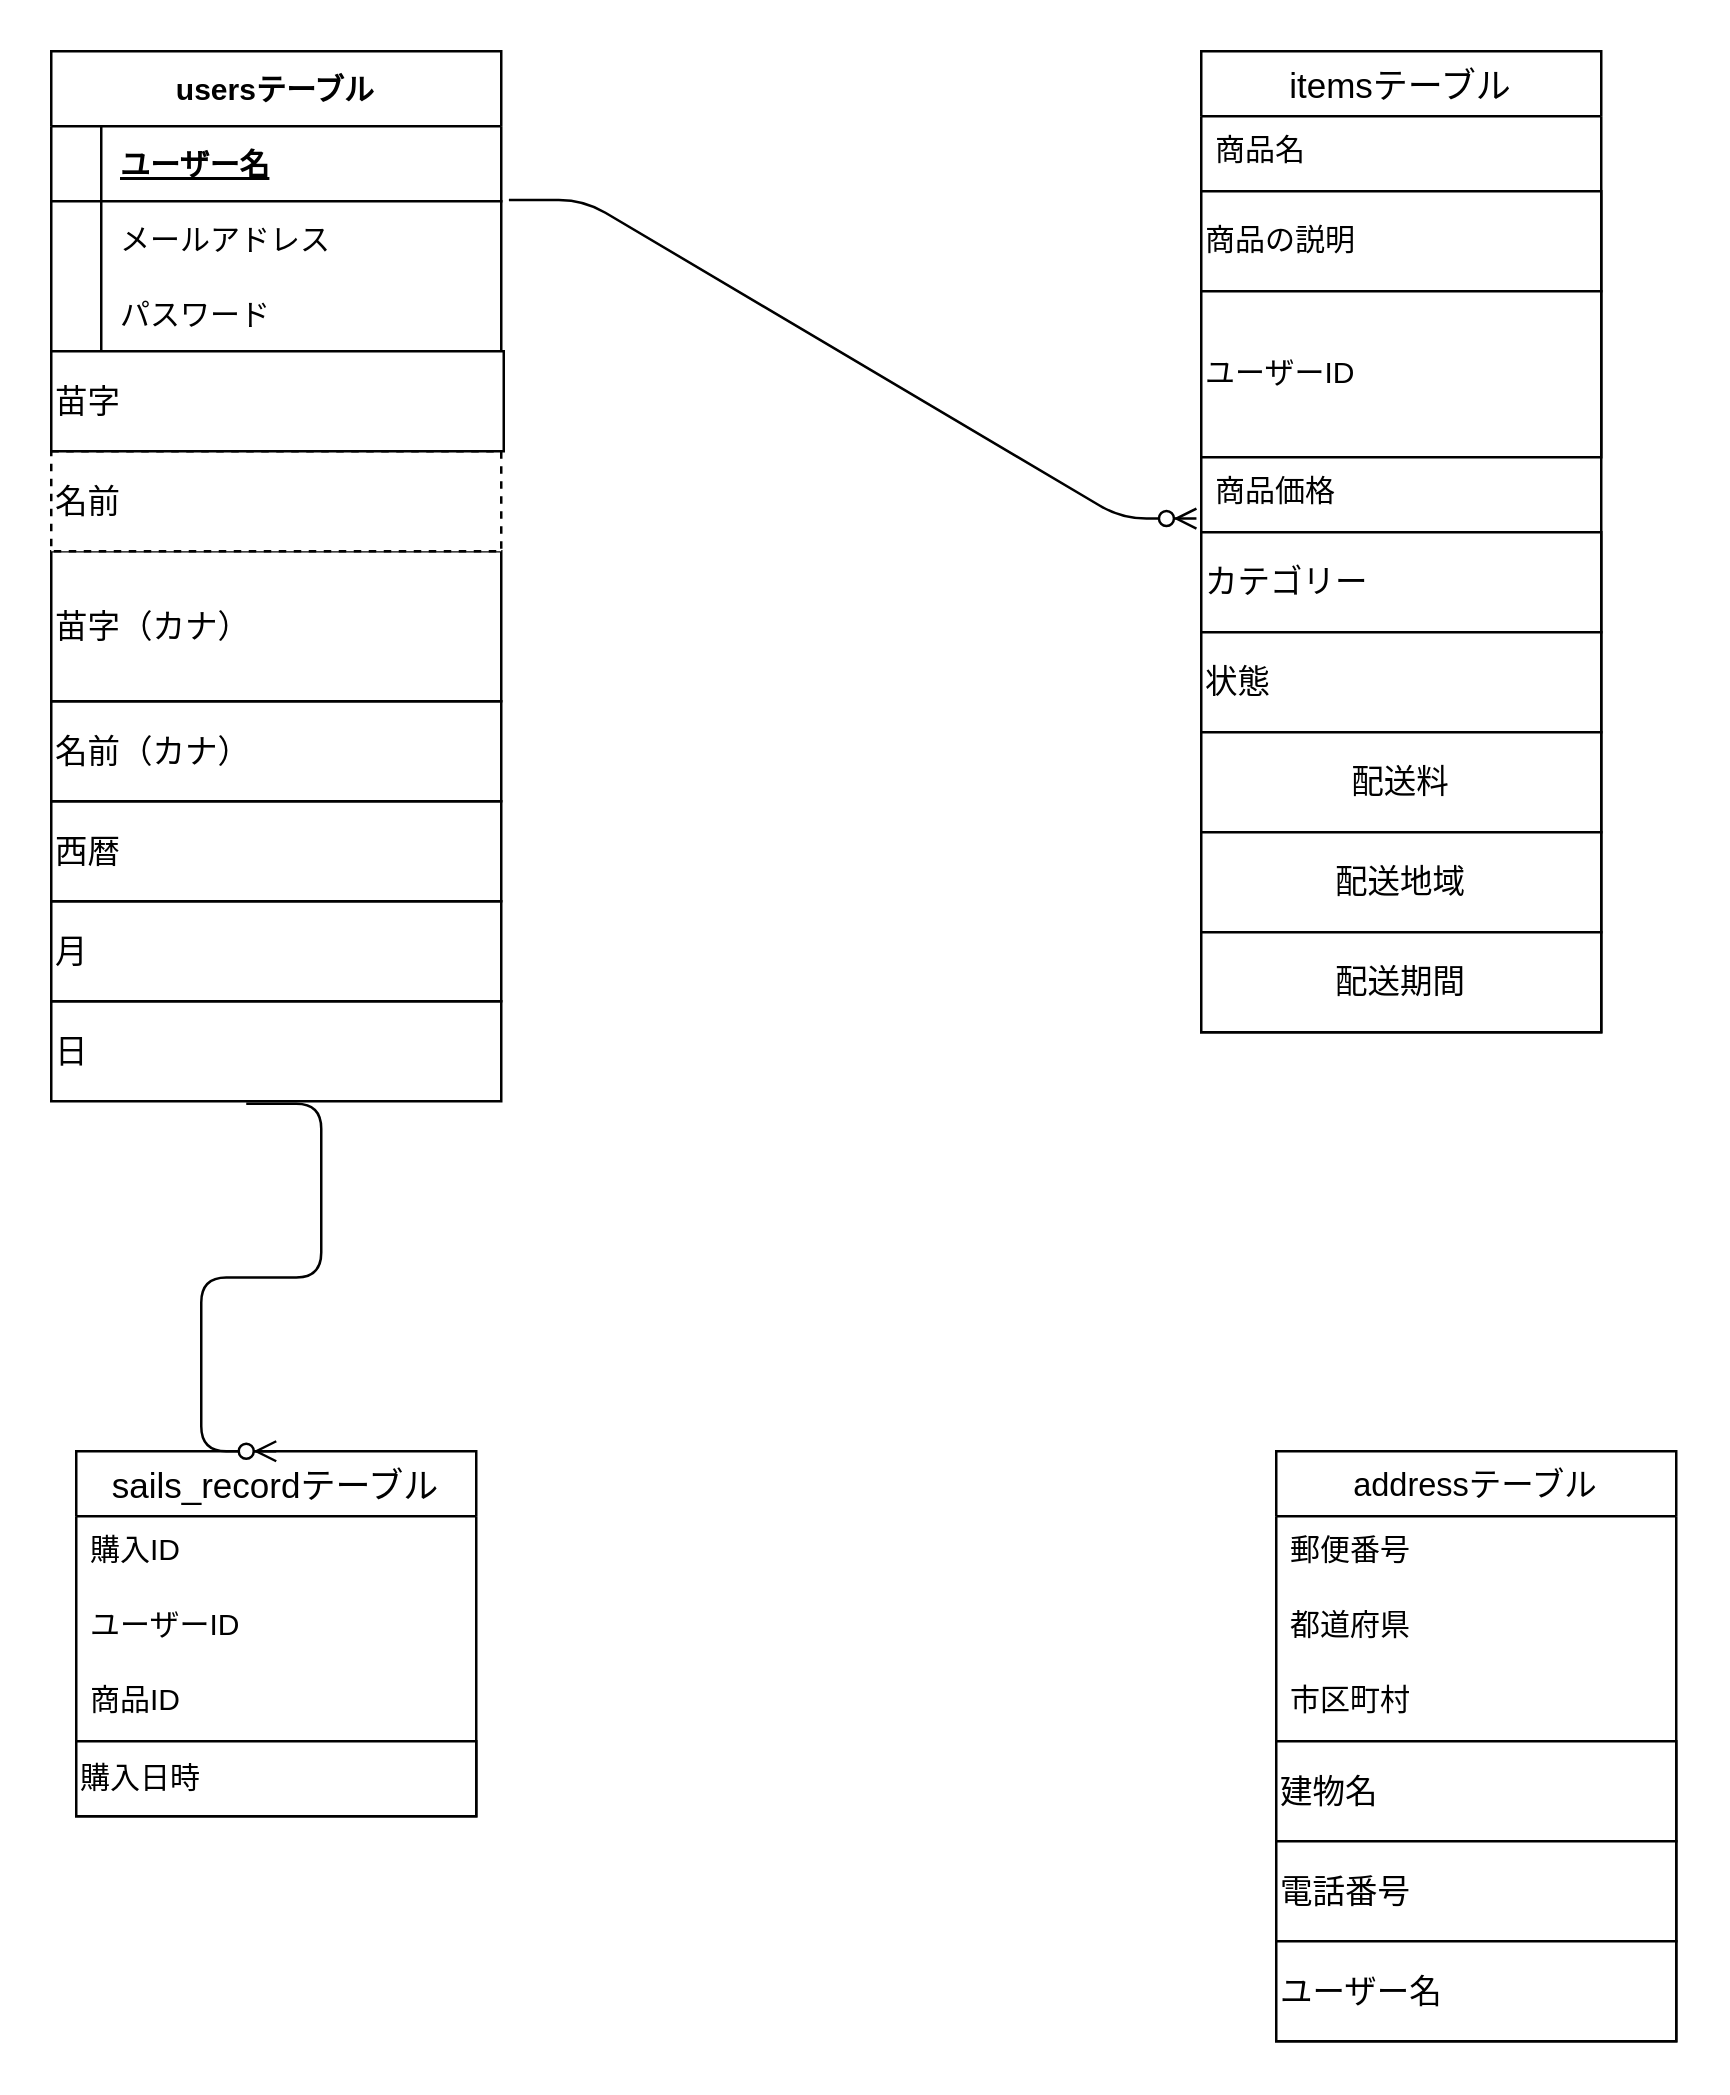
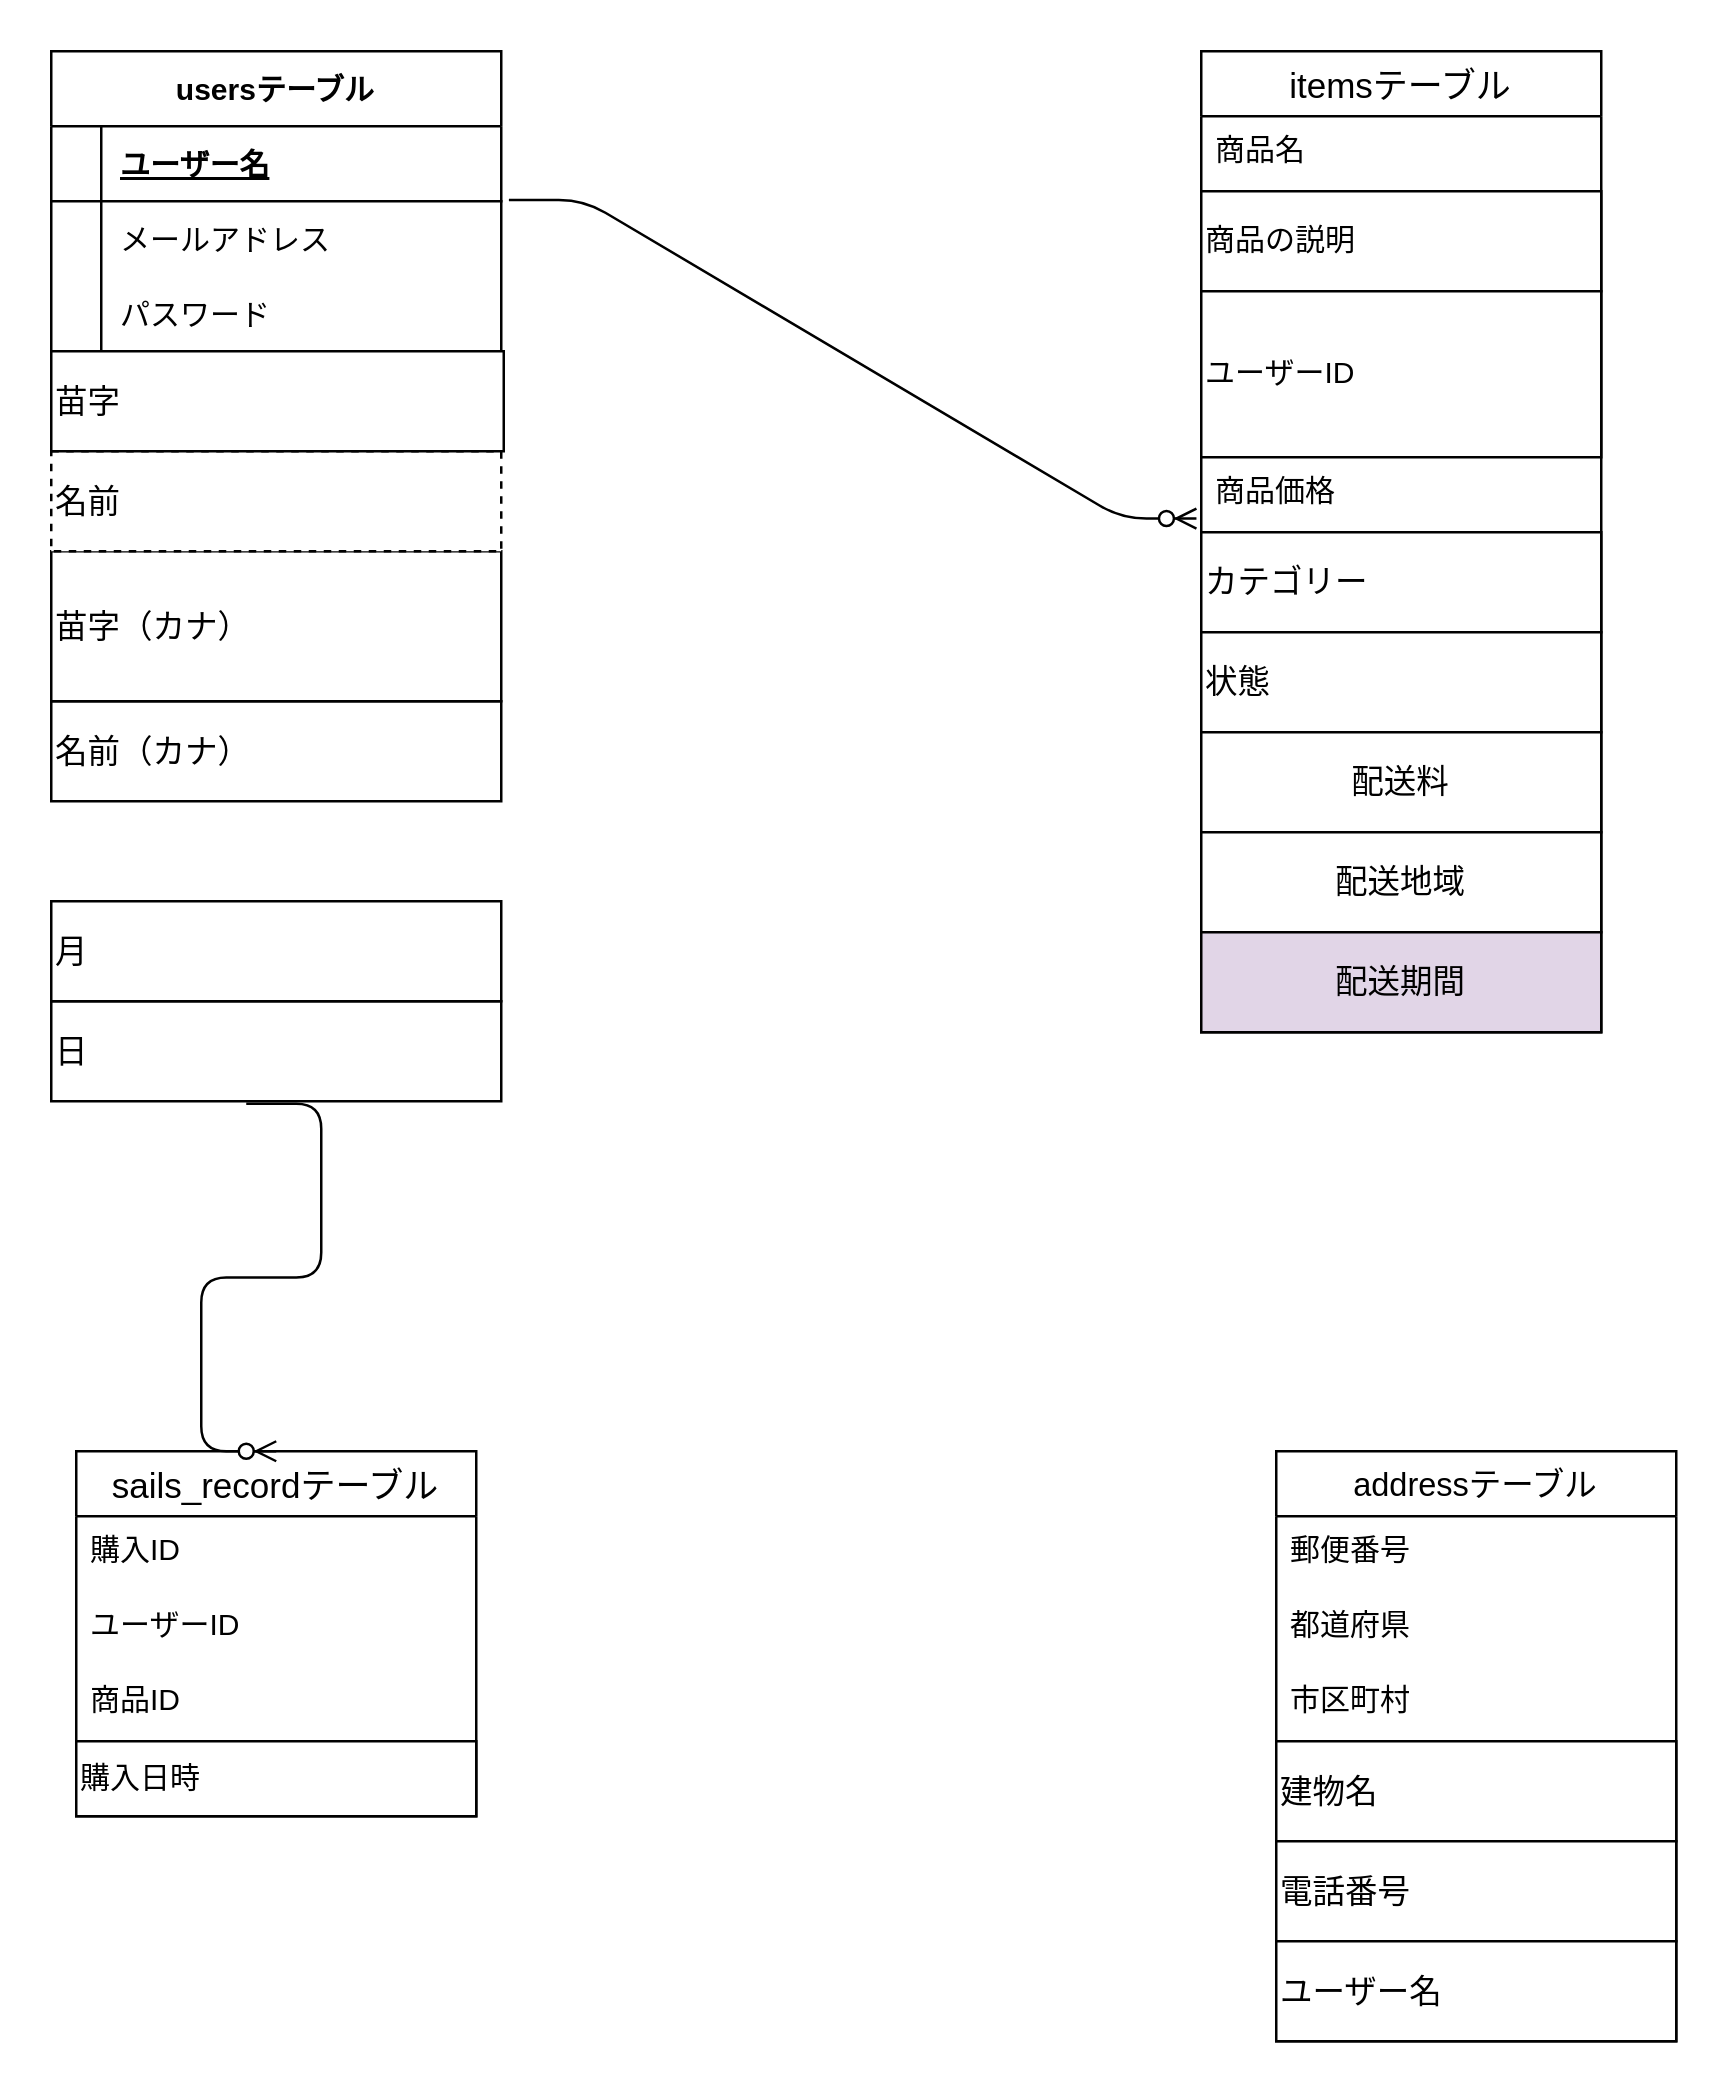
node "西暦": removed
node "配送期間": fillcolor #ffffff -> #e1d5e7
